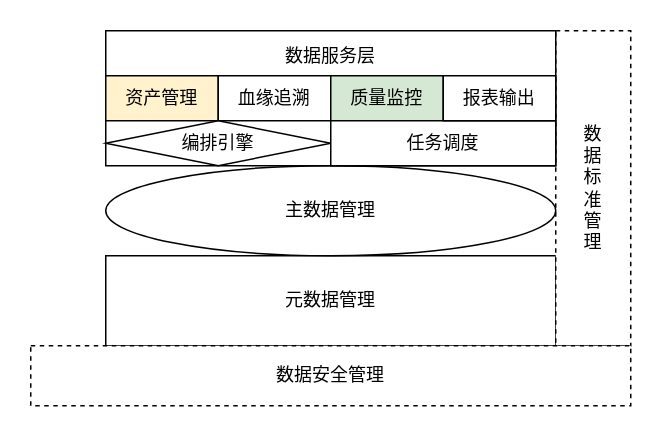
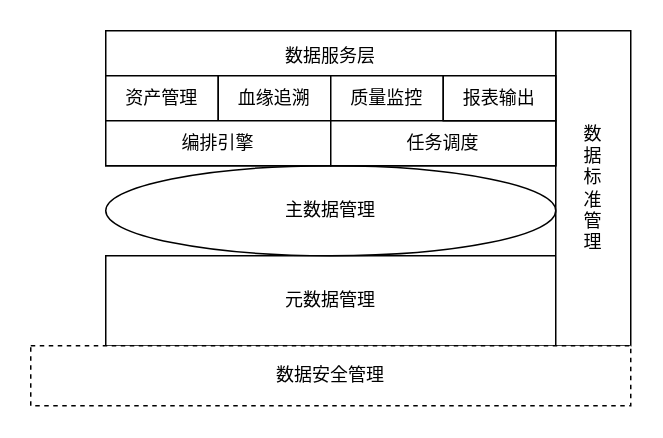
node "资产管理": fillcolor #fff2cc -> #ffffff
node "质量监控": fillcolor #d5e8d4 -> #ffffff
node "编排引擎": shape diamond -> rectangle
node "数 据 标 准 管 理": style dashed -> solid
